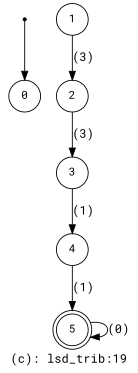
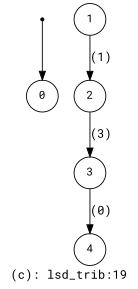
edge "1" -> "2": label "(3)" -> "(1)"
edge "3" -> "4": label "(1)" -> "(0)"
node "5": removed
